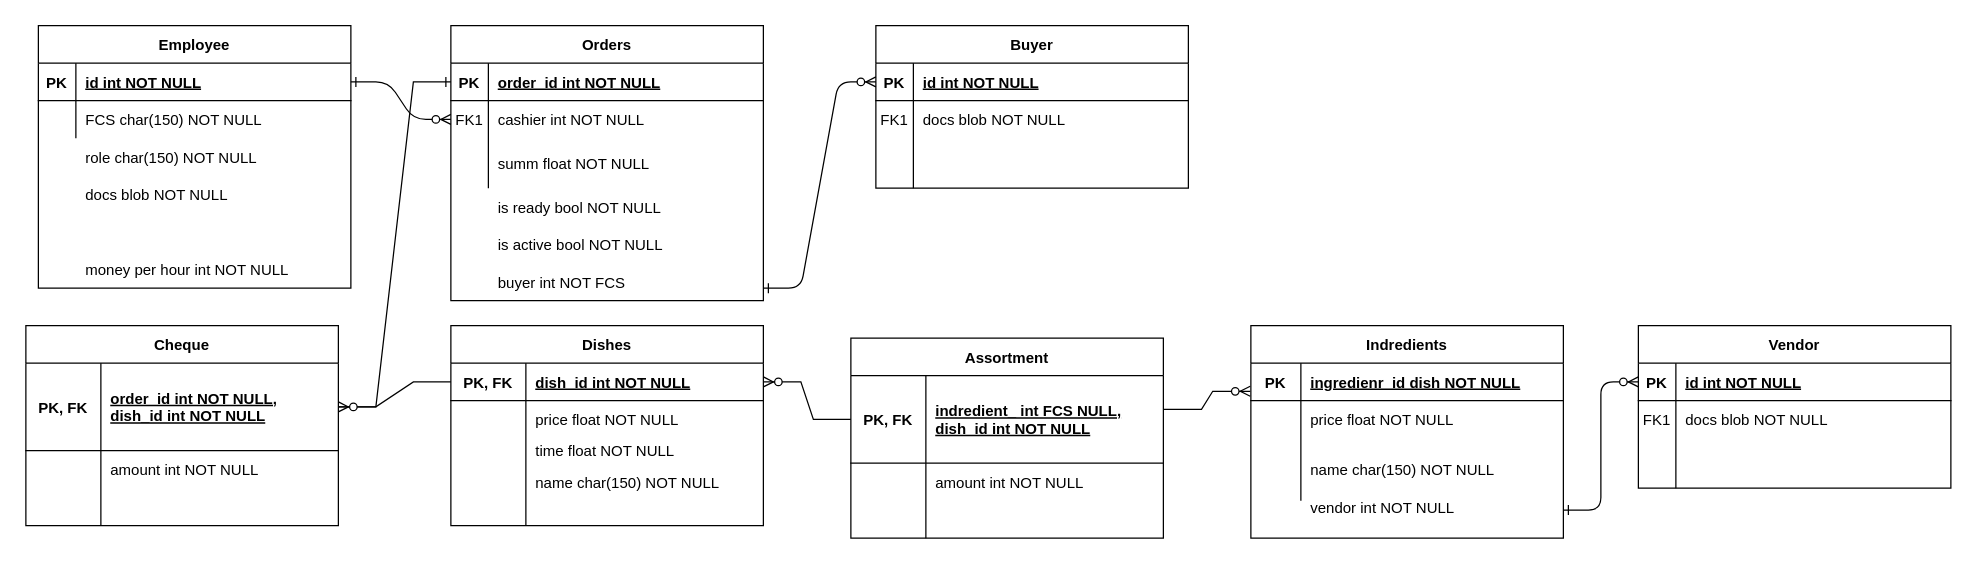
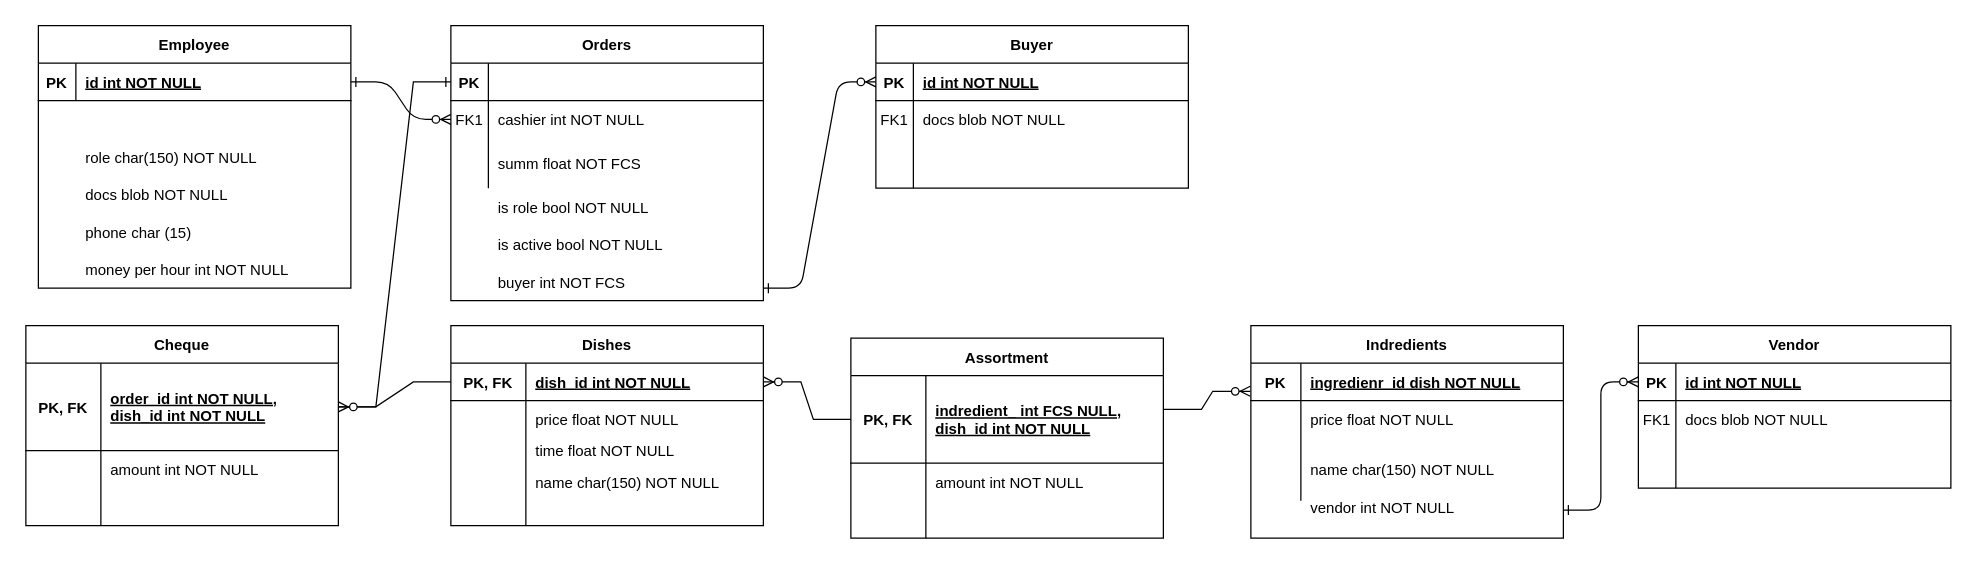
node "order_id int NOT NULL": removed
node "FCS char(150) NOT NULL": removed
node "summ float NOT NULL": label "summ float NOT NULL" -> "summ float NOT FCS"
node "is ready bool NOT NULL": label "is ready bool NOT NULL" -> "is role bool NOT NULL"
node "phone char (15)": added
